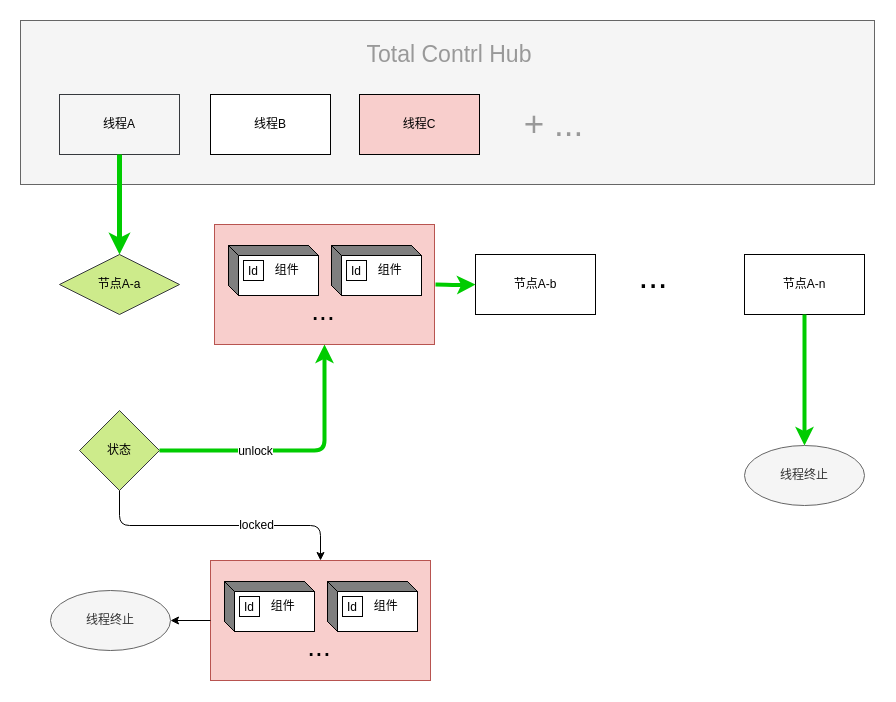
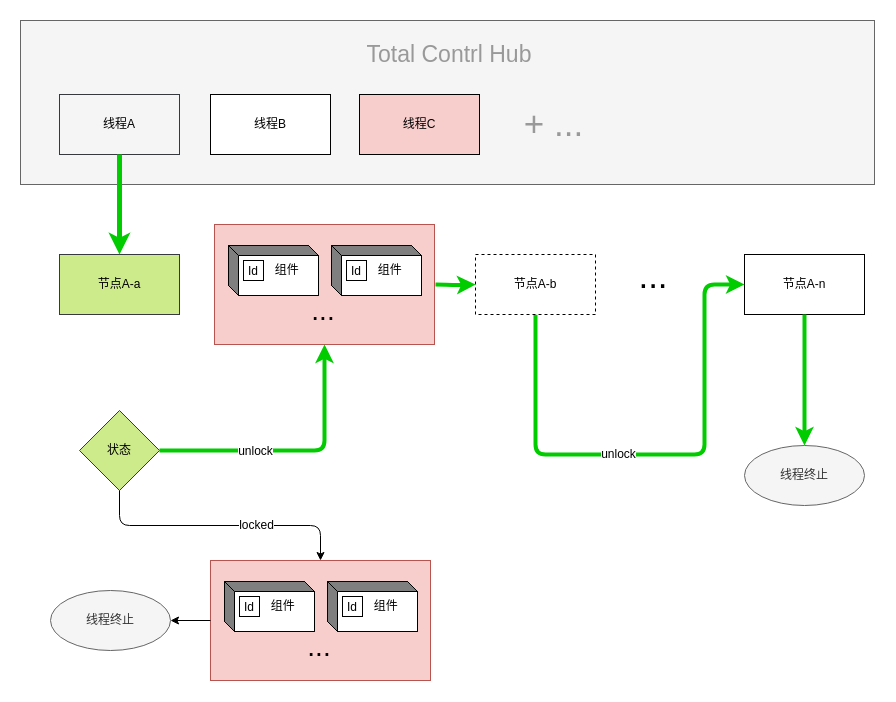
node "节点A-a": shape diamond -> rectangle
node "节点A-b": style solid -> dashed
edge "节点A-b" -> "节点A-n": added, label "unlock"
